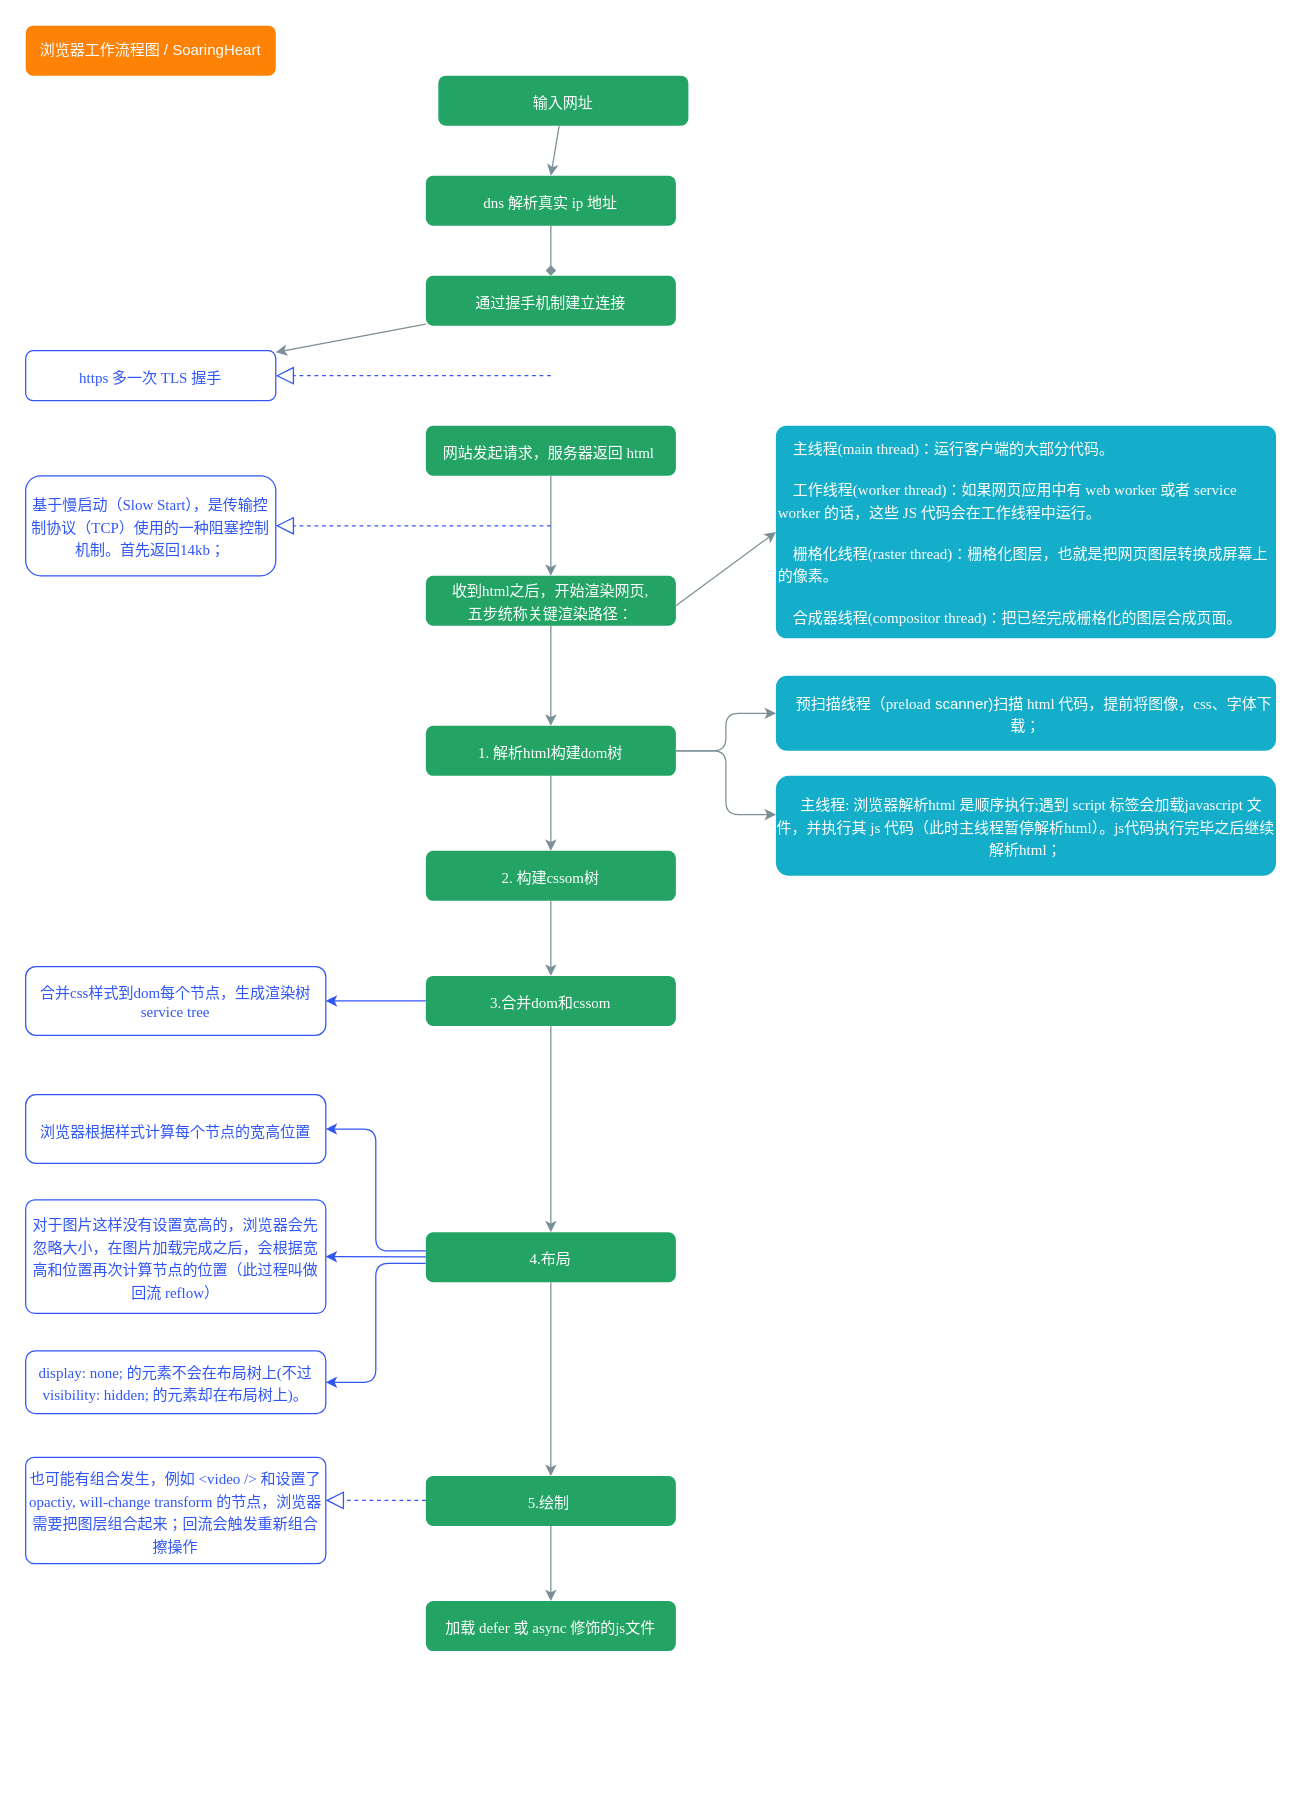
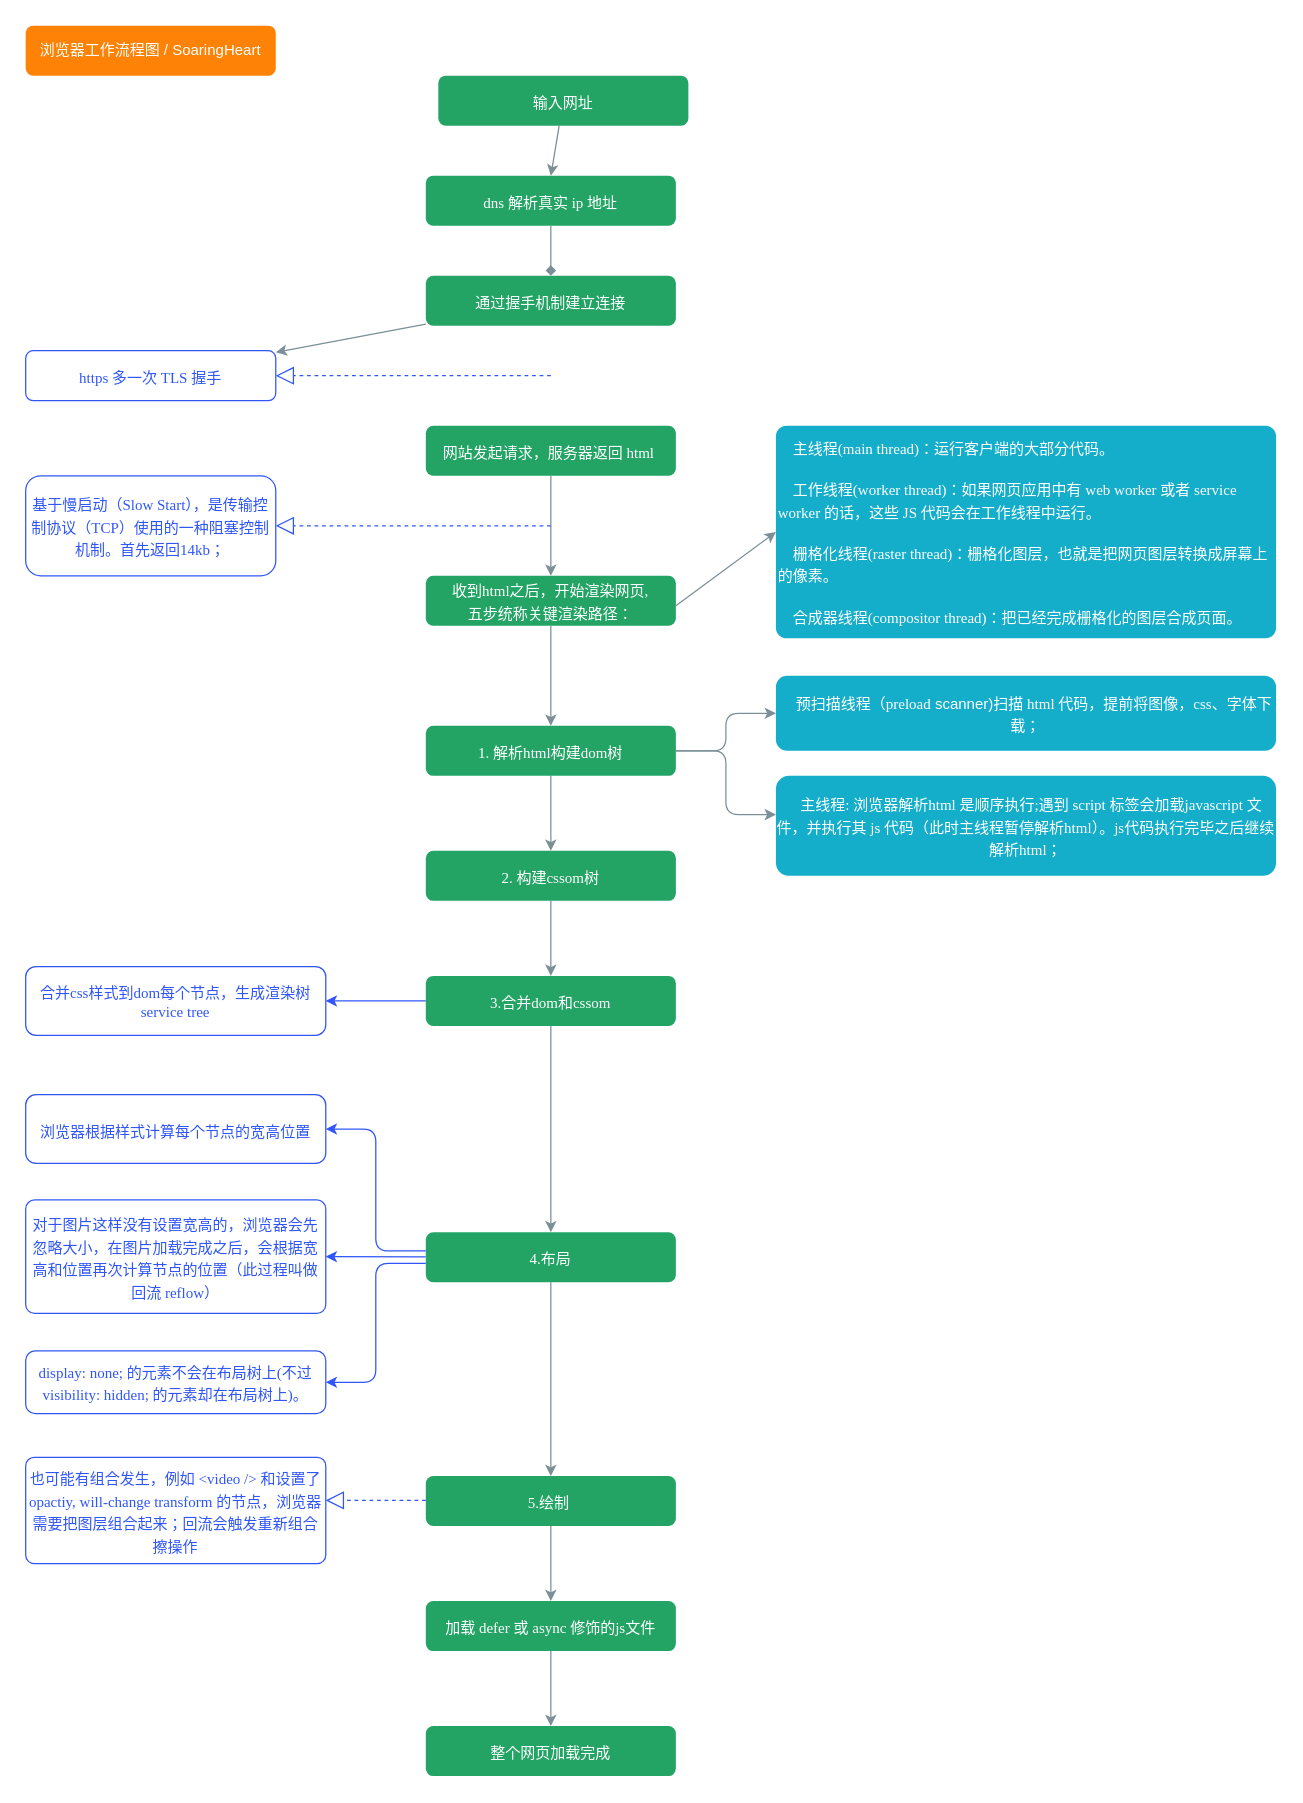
edge "加载 defer 或 async 修饰的js文件" -> "整个网页加载完成": added
node "整个网页加载完成": added
